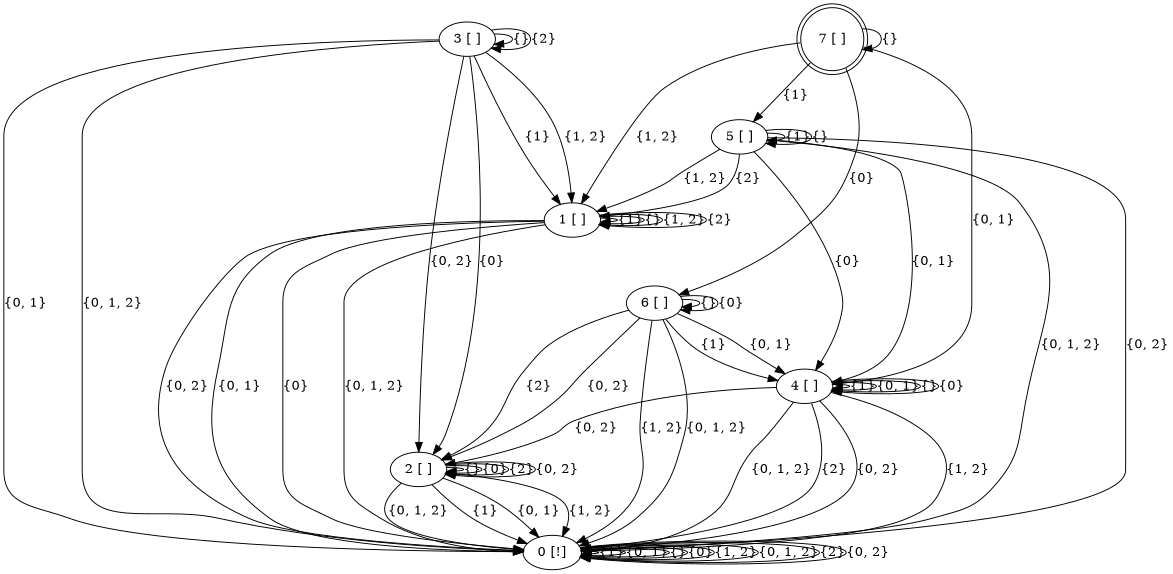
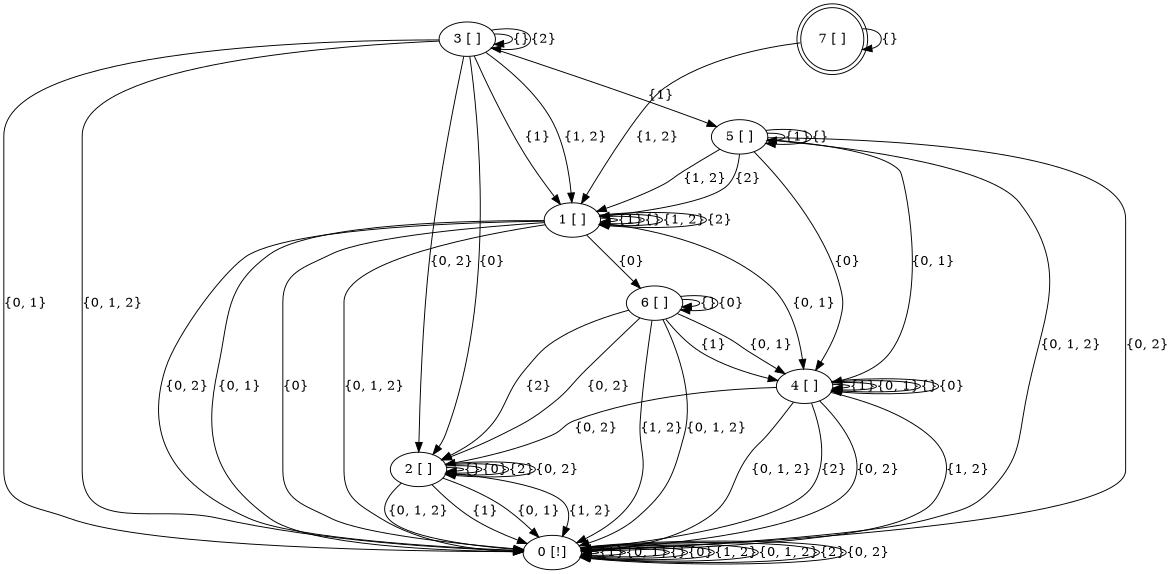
edge "7 [ ]" -> "5 [ ]": now "3 [ ]" -> "5 [ ]"
edge "7 [ ]" -> "6 [ ]": now "1 [ ]" -> "6 [ ]"
edge "7 [ ]" -> "4 [ ]": now "1 [ ]" -> "4 [ ]"
